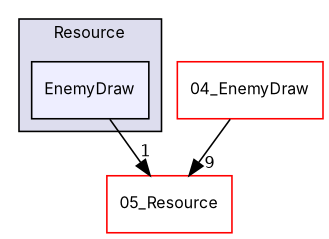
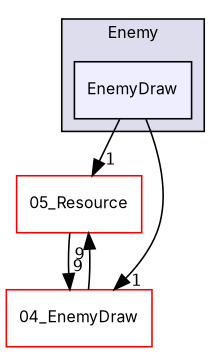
cluster "Resource": label "Resource" -> "Enemy"
edge "EnemyDraw" -> "04_EnemyDraw": added
edge "05_Resource" -> "04_EnemyDraw": added
